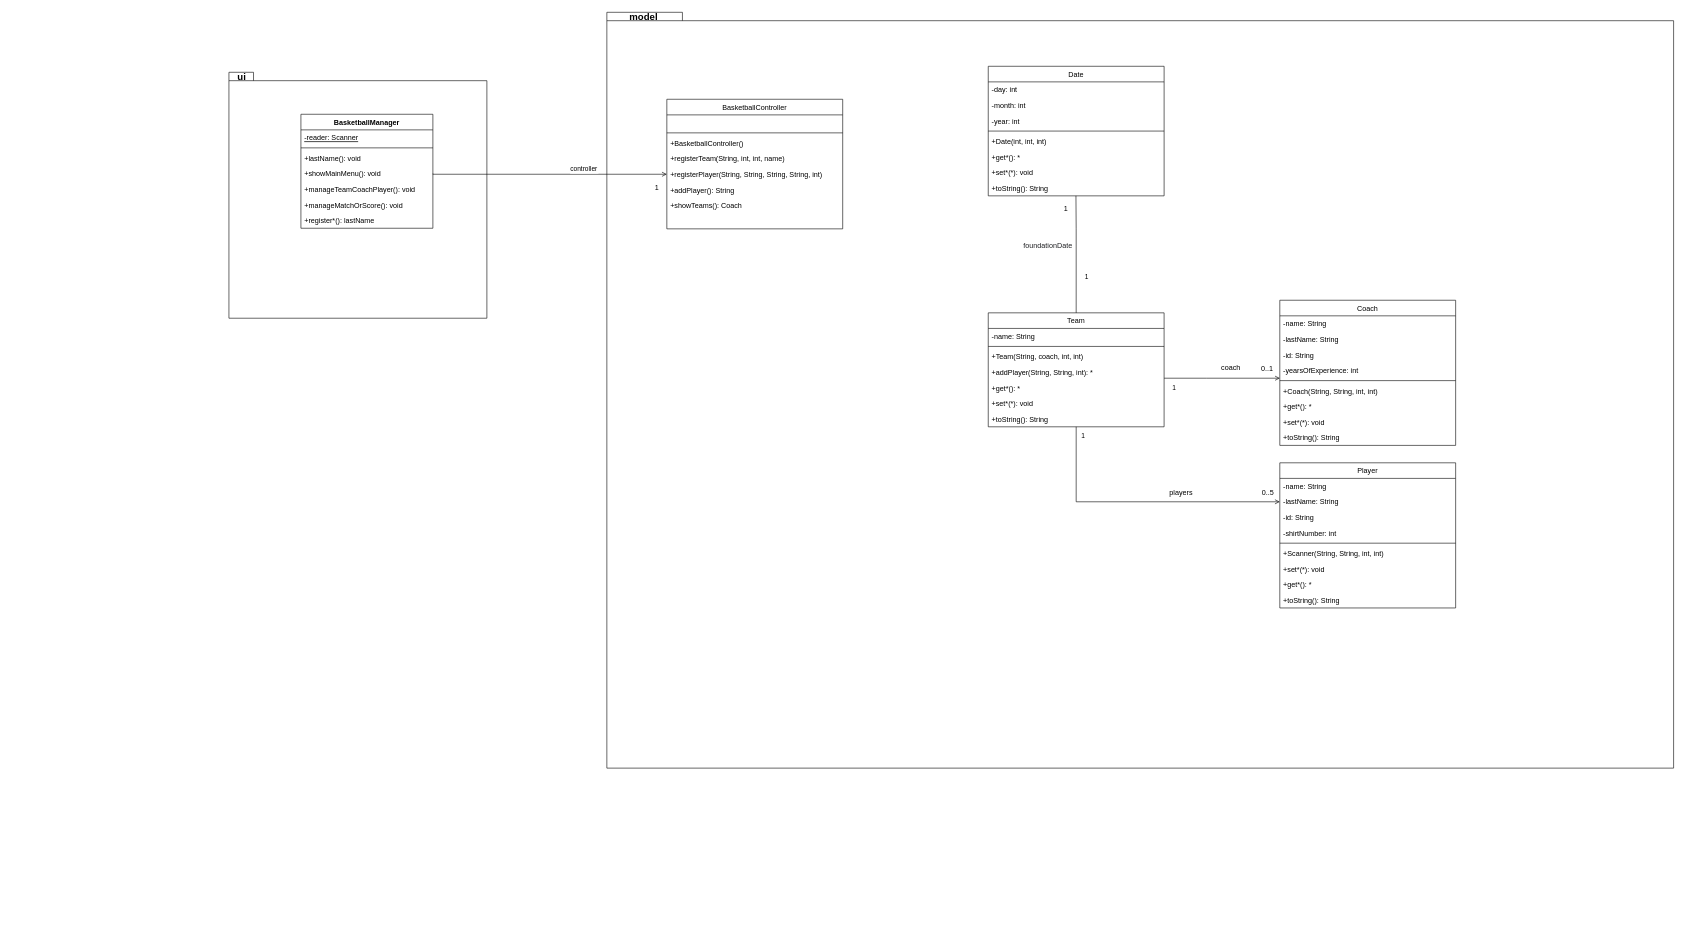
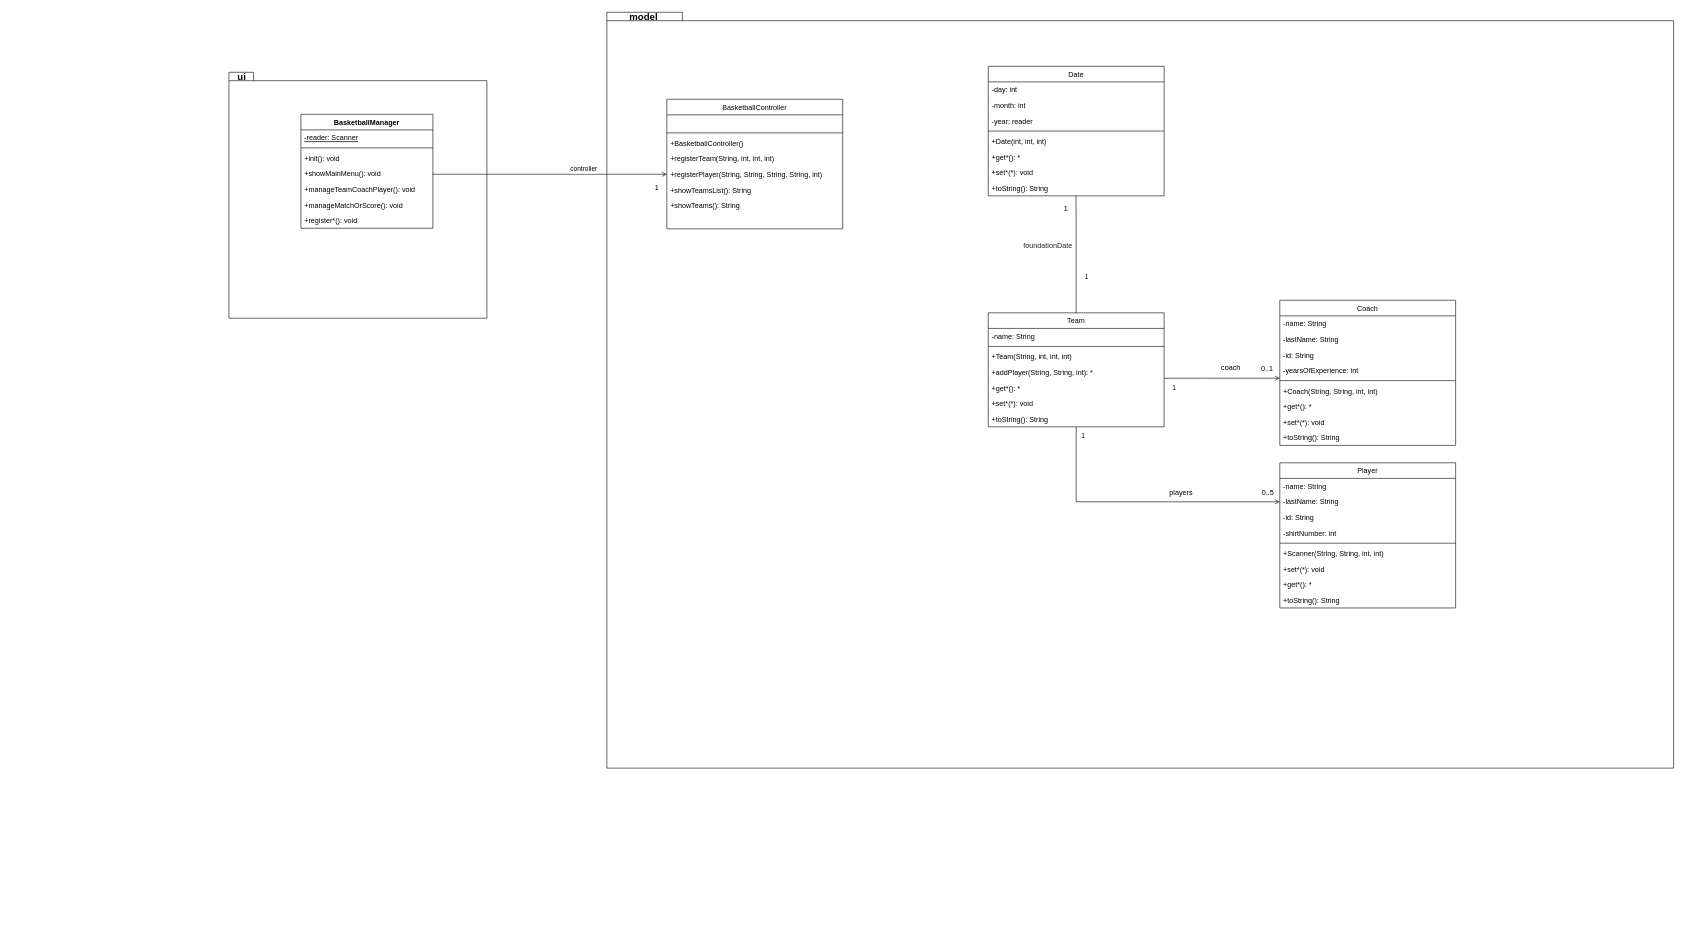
node "-year: int": label "-year: int" -> "-year: reader"
node "+lastName(): void": label "+lastName(): void" -> "+init(): void"
node "+registerTeam(String, int, int, name)": label "+registerTeam(String, int, int, name)" -> "+registerTeam(String, int, int, int)"
node "+addPlayer(): String": label "+addPlayer(): String" -> "+showTeamsList(): String"
node "+showTeams(): Coach": label "+showTeams(): Coach" -> "+showTeams(): String"
node "+register*(): lastName": label "+register*(): lastName" -> "+register*(): void"
node "+Team(String, coach, int, int)": label "+Team(String, coach, int, int)" -> "+Team(String, int, int, int)"
